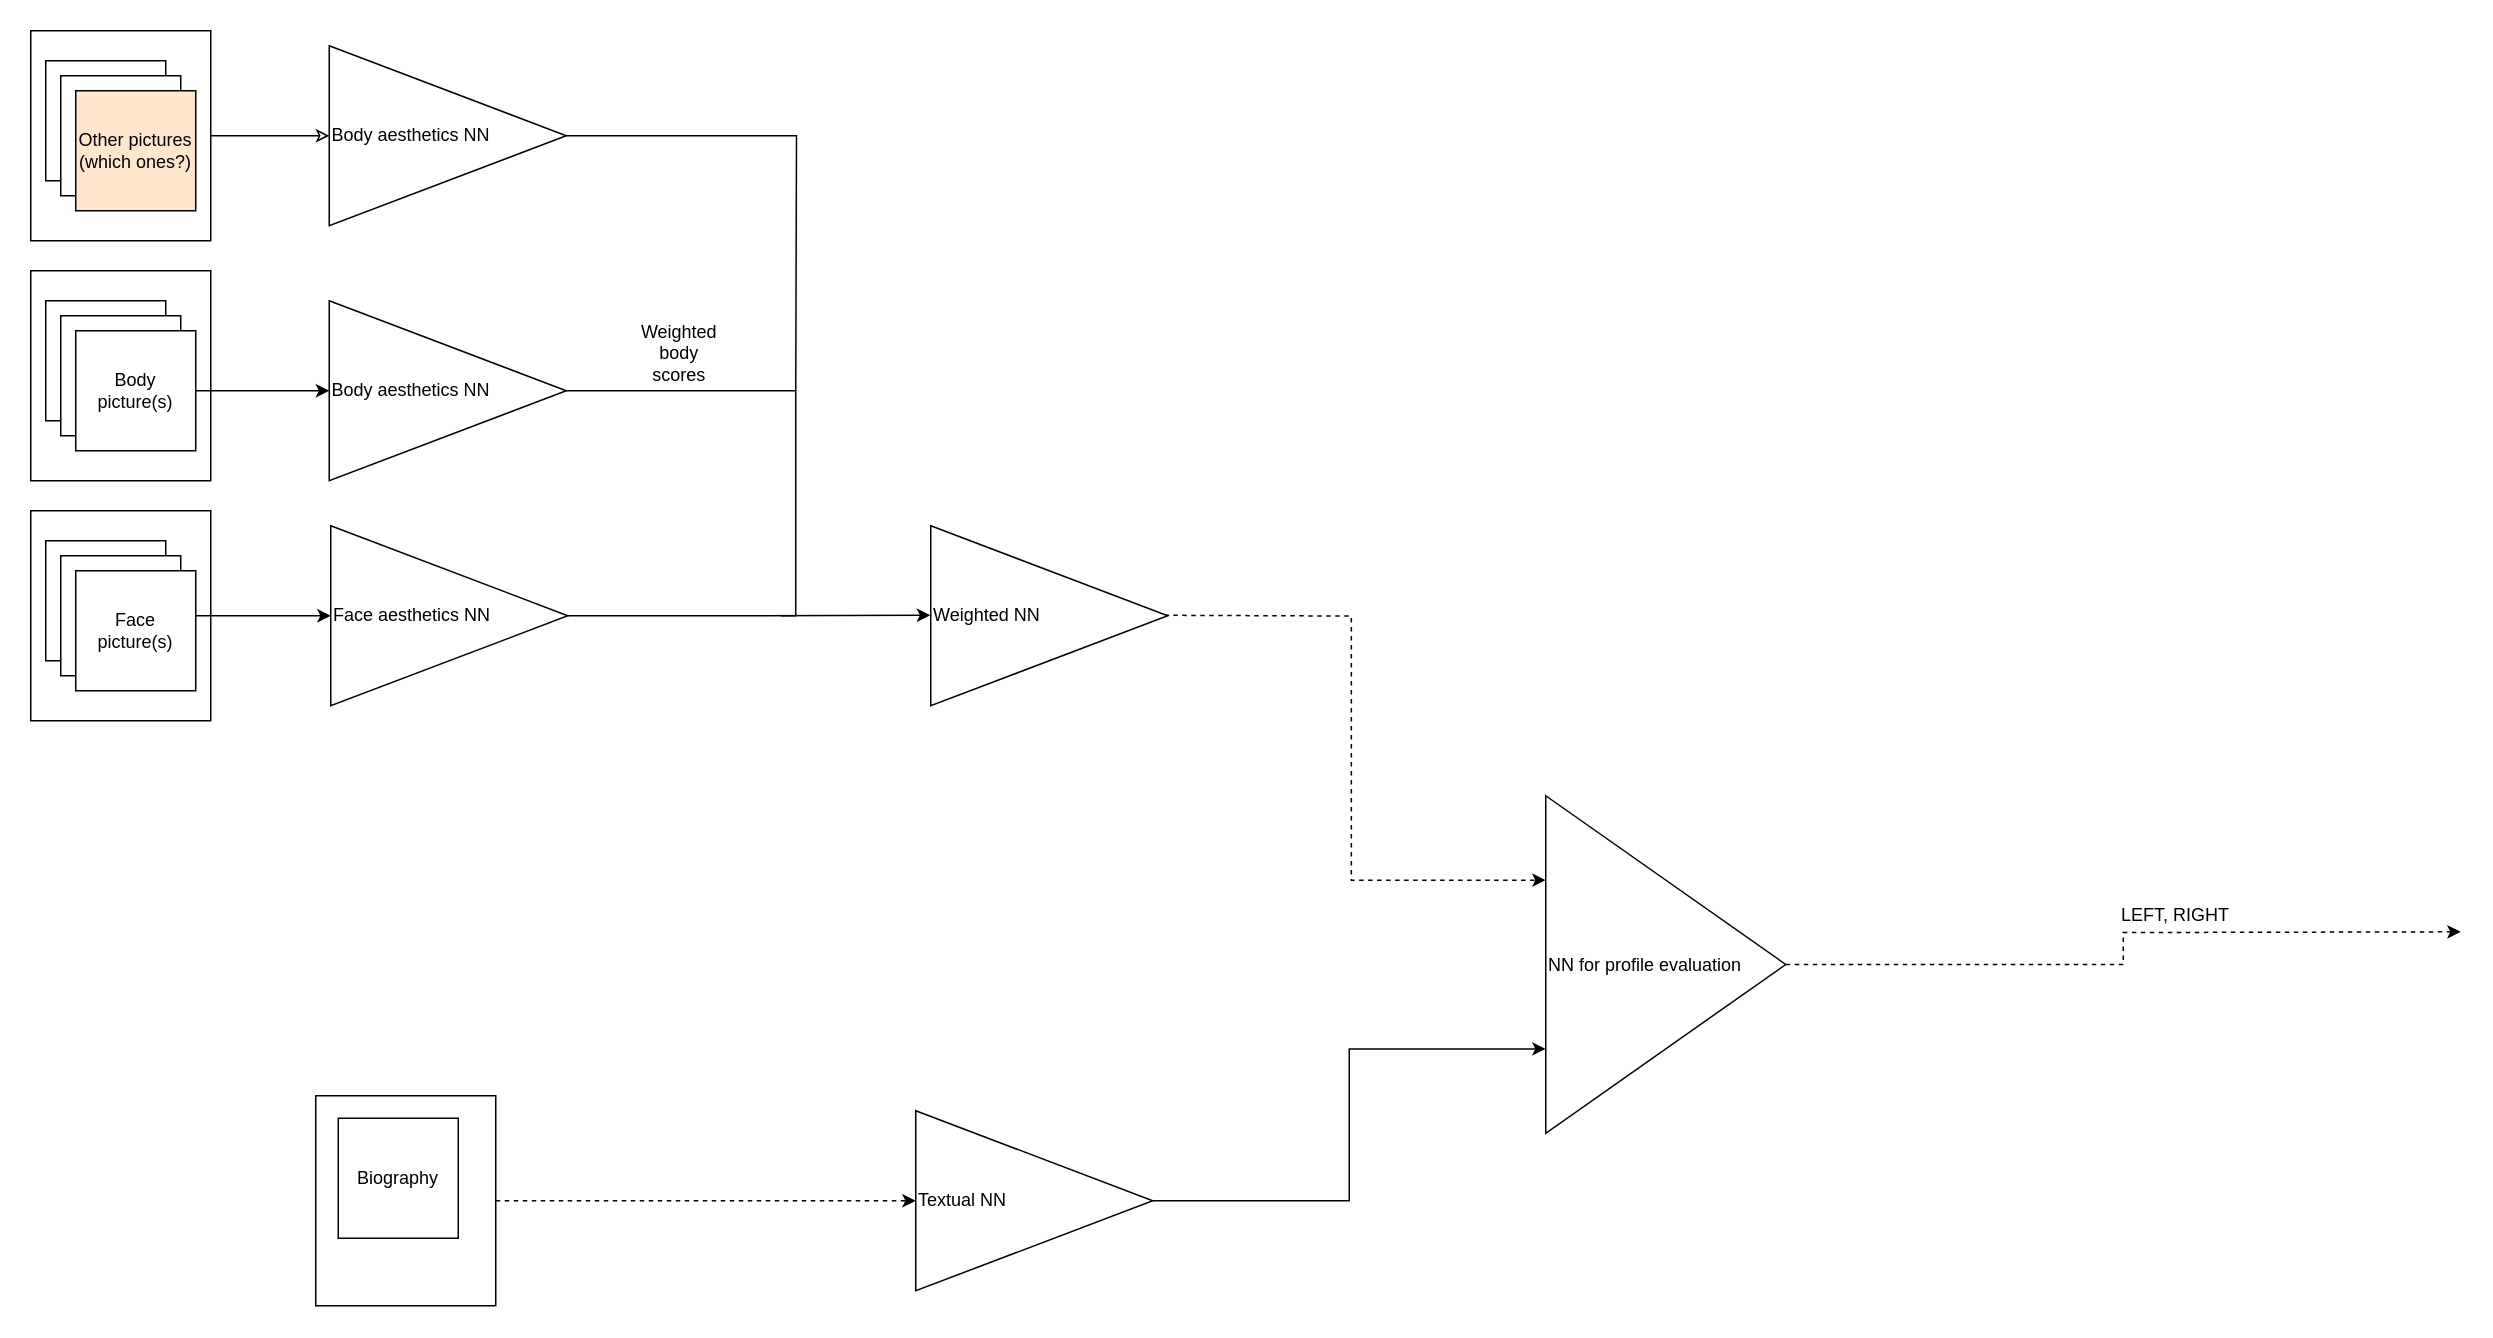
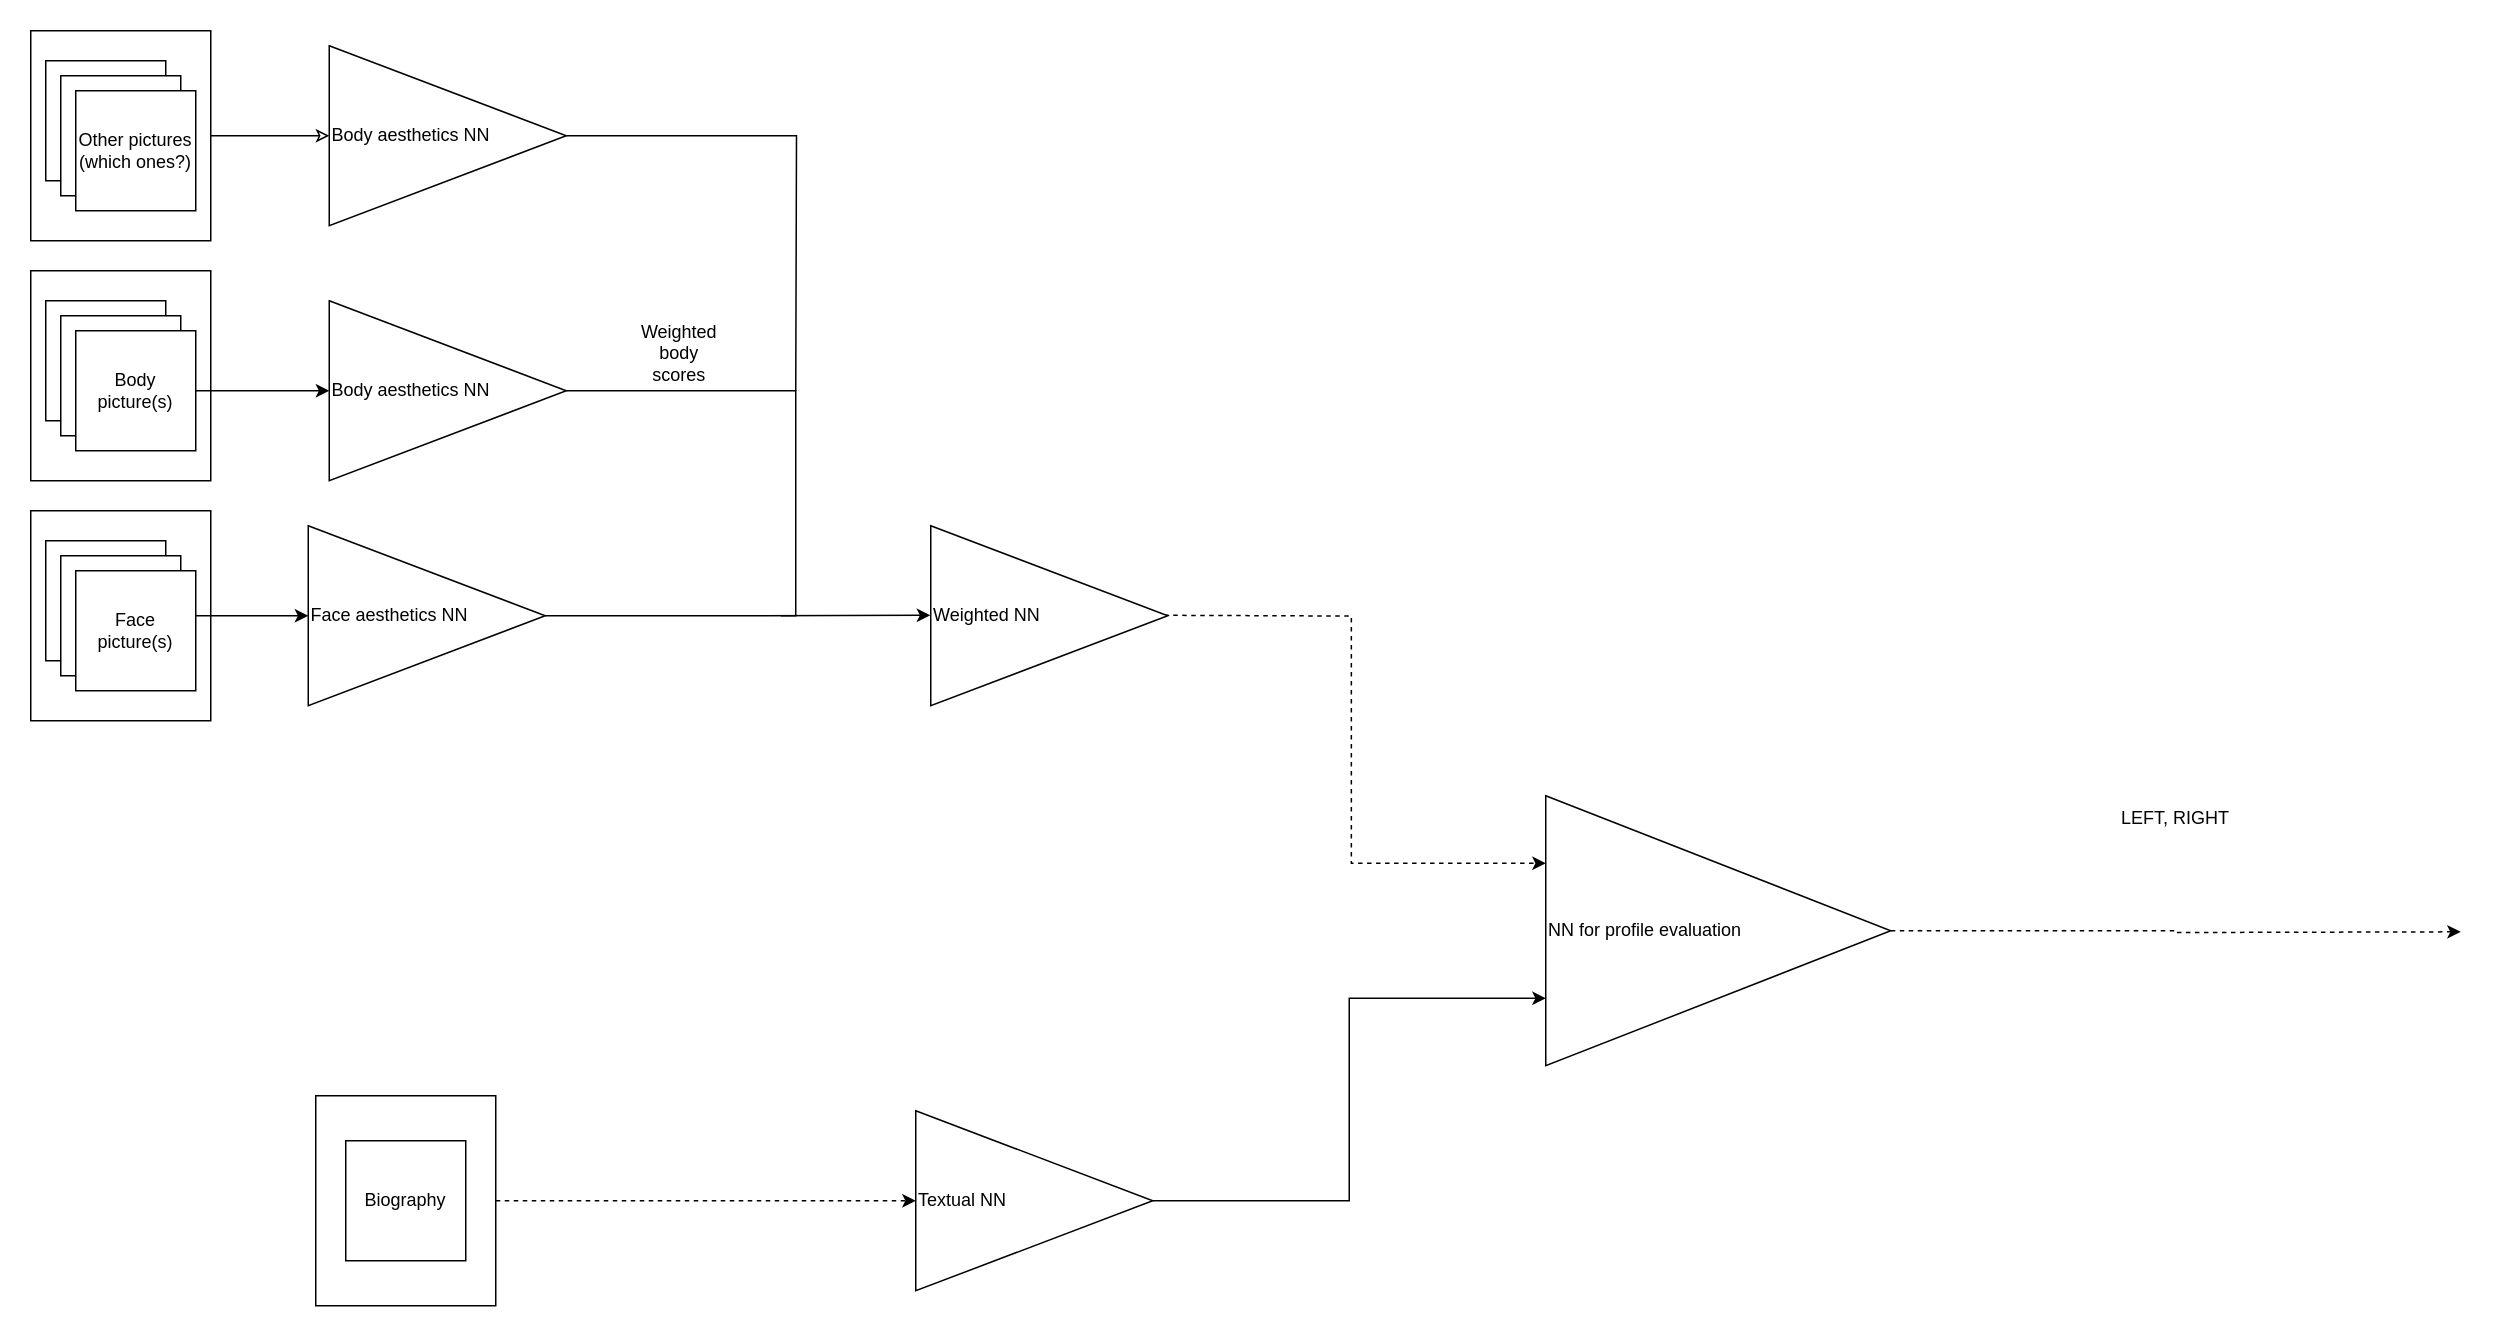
node "Other pictures (which ones?)": fillcolor #ffe6cc -> #ffffff
node "Face aesthetics NN": moved (449, 616) -> (427, 616)
node "LEFT, RIGHT": moved (2176, 916) -> (2176, 818)
node "NN for profile evaluation": size 240x338 -> 345x270
node "Biography": moved (398, 1178) -> (406, 1201)
